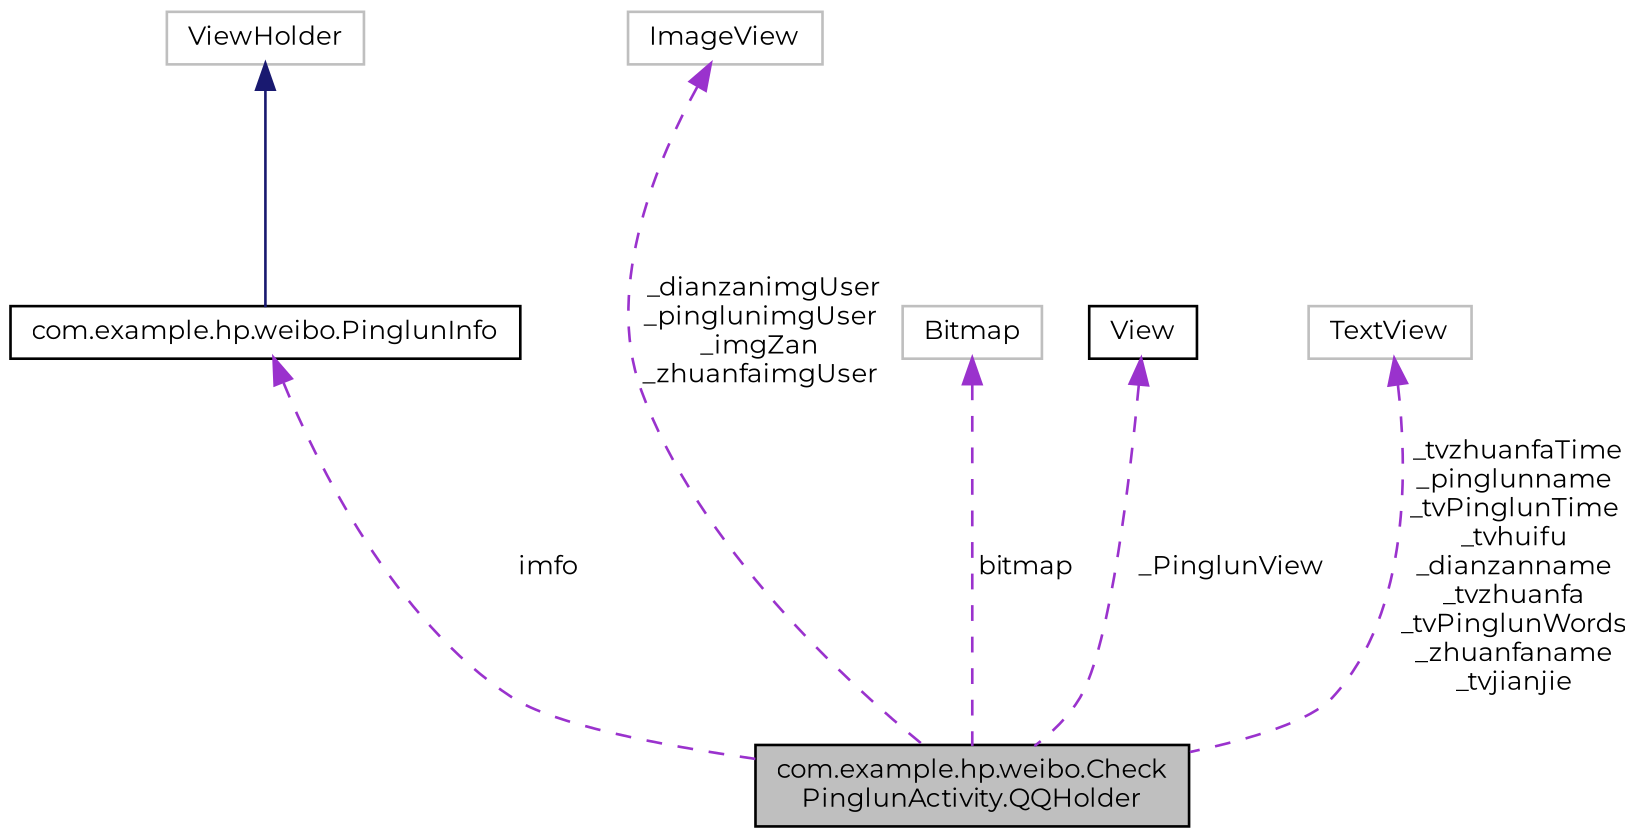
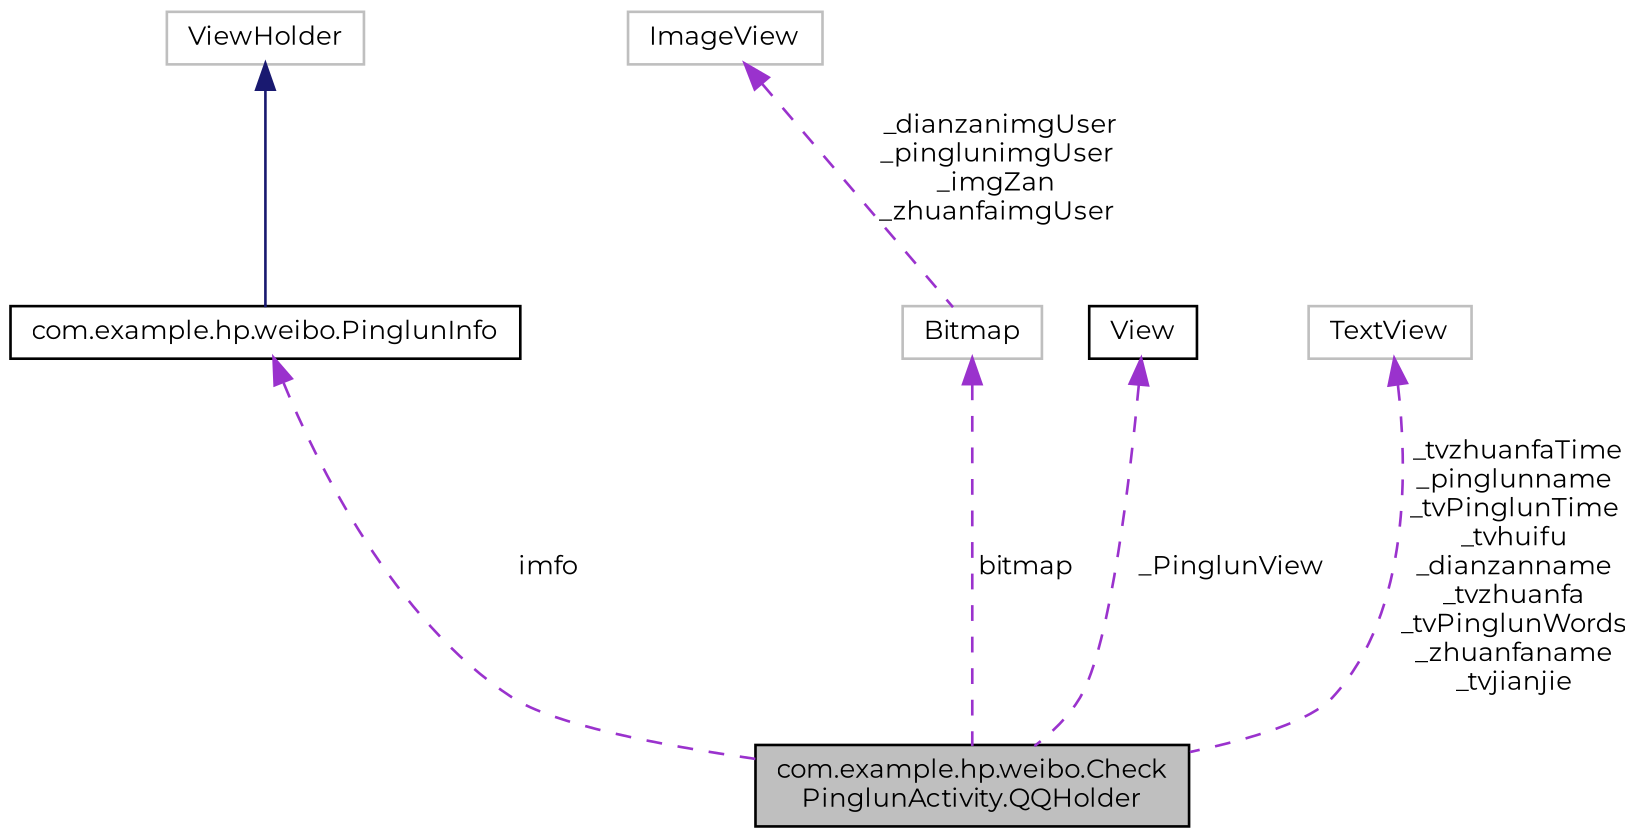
edge "com.example.hp.weibo.Check PinglunActivity.QQHolder" -> "ImageView": now "Bitmap" -> "ImageView"
